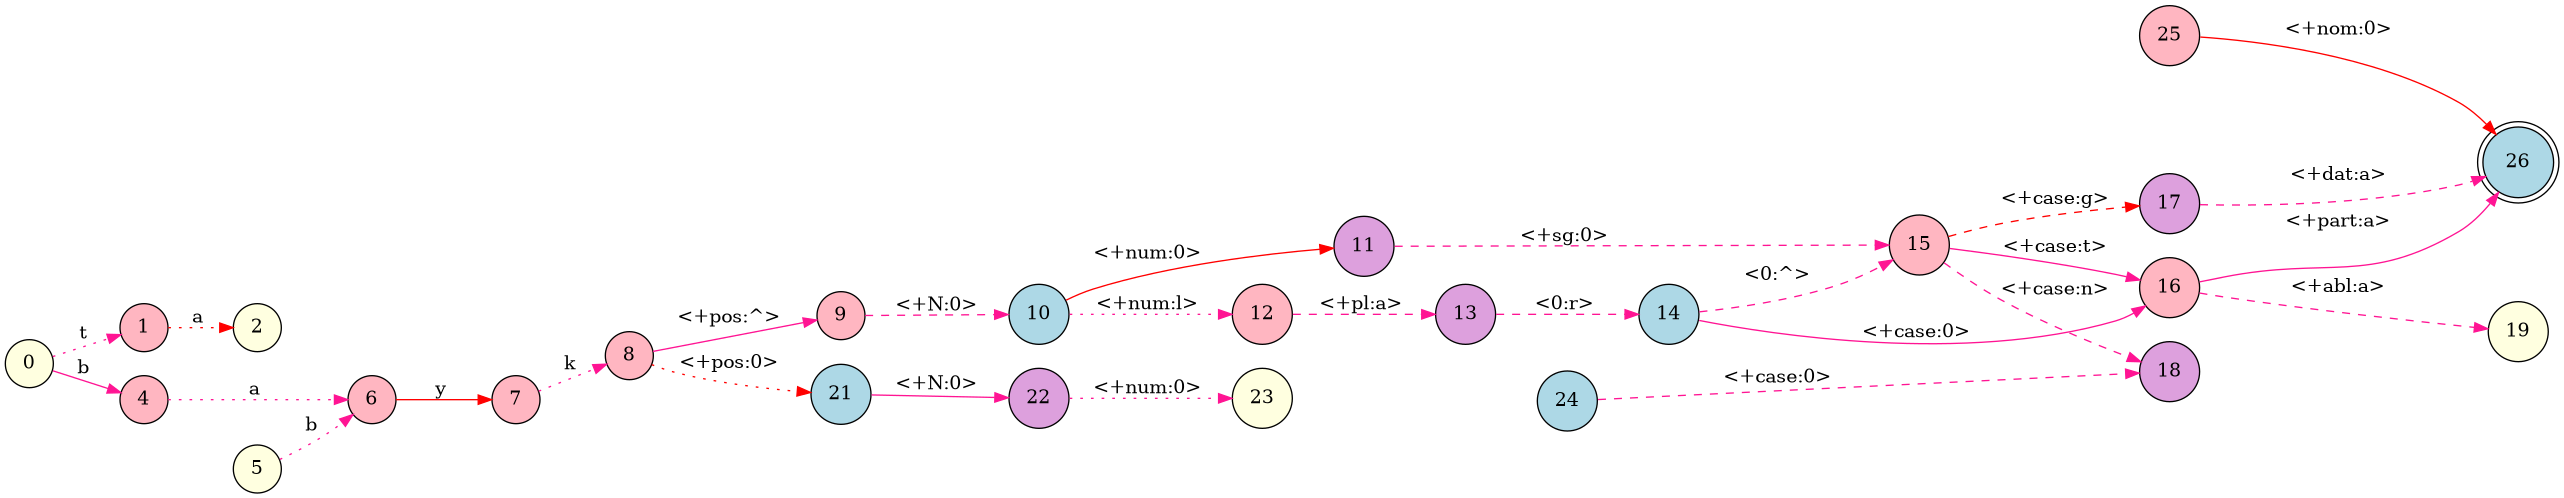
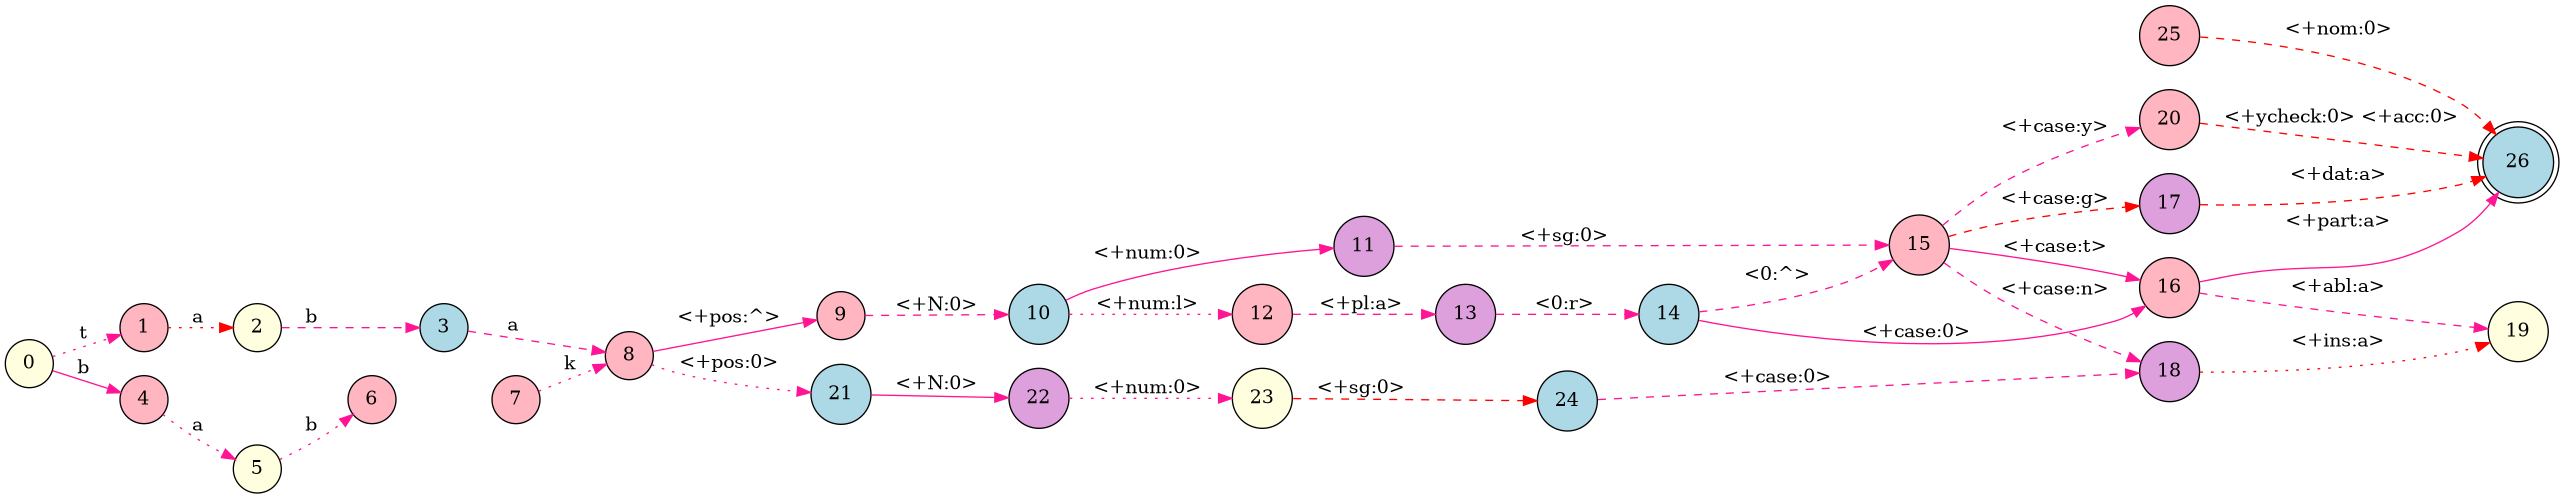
edge "25" -> "26": style solid -> dashed
node "20": added
edge "17" -> "26": color deeppink -> red
edge "10" -> "11": color red -> deeppink
node "3": added
edge "18" -> "19": added, label "<+ins:a>"
edge "8" -> "21": color red -> deeppink
edge "4" -> "6": now "4" -> "5"
edge "6" -> "7": removed, label "y"
edge "23" -> "24": added, label "<+sg:0>"
